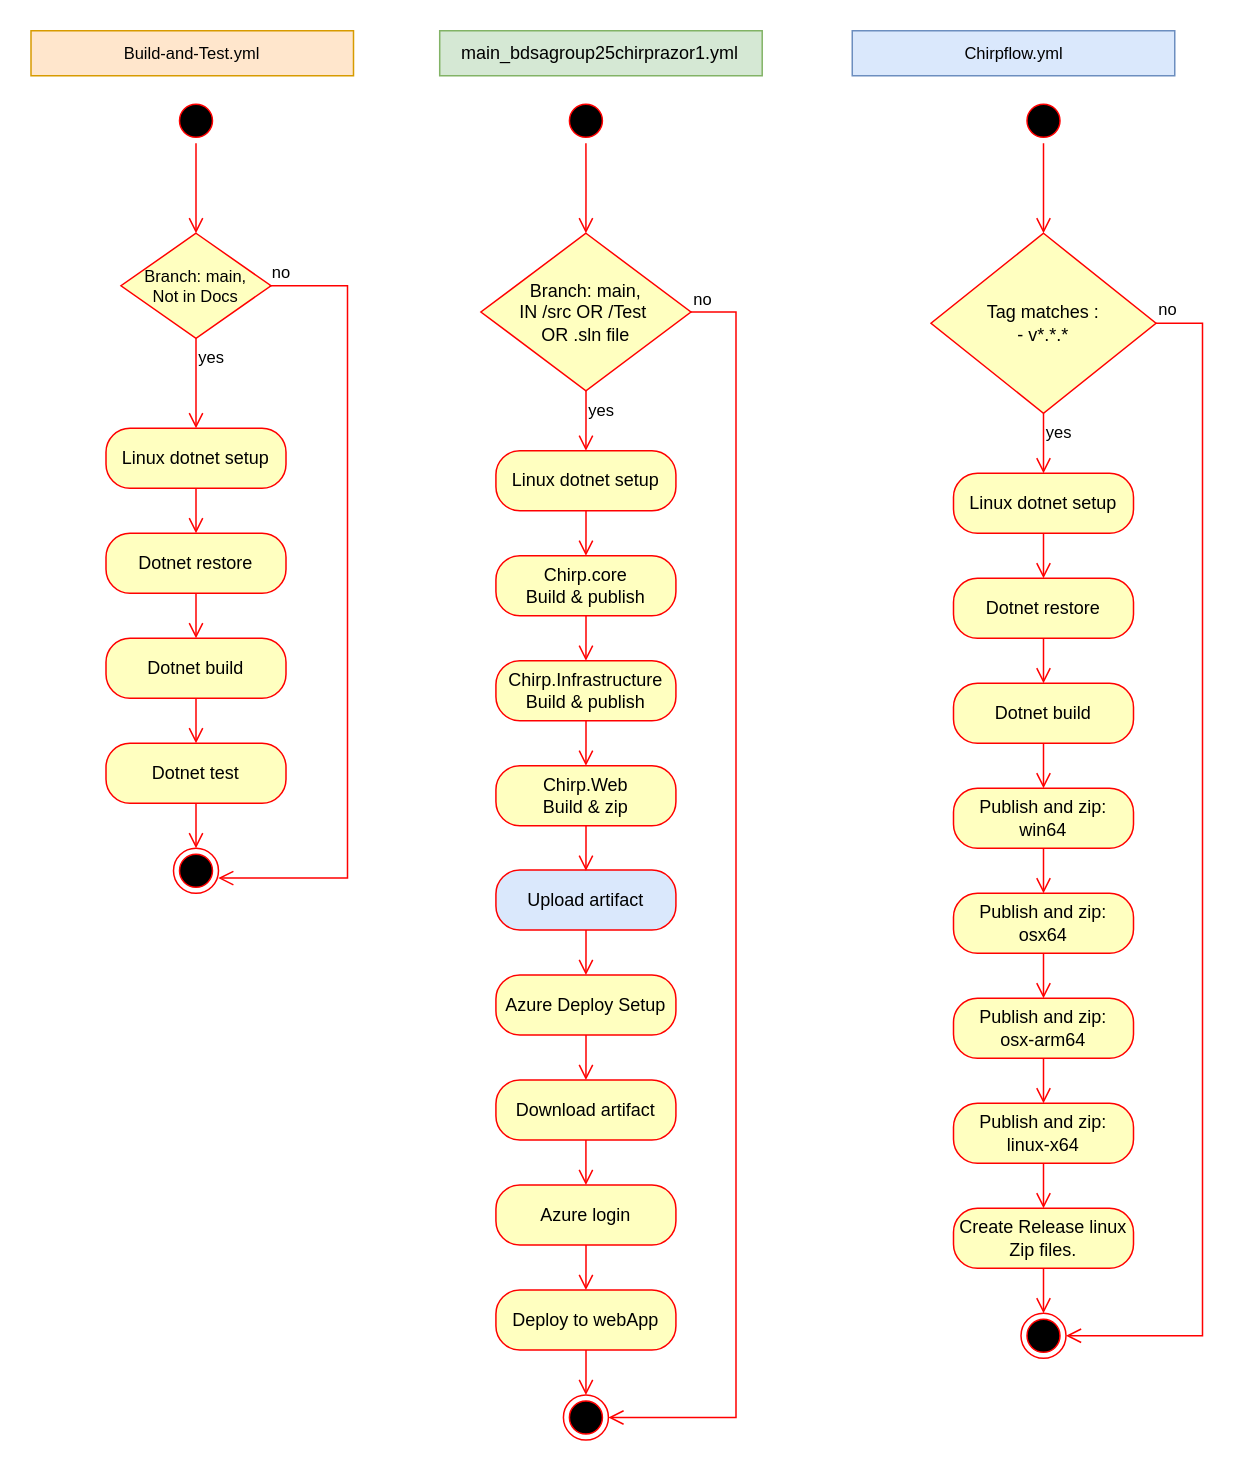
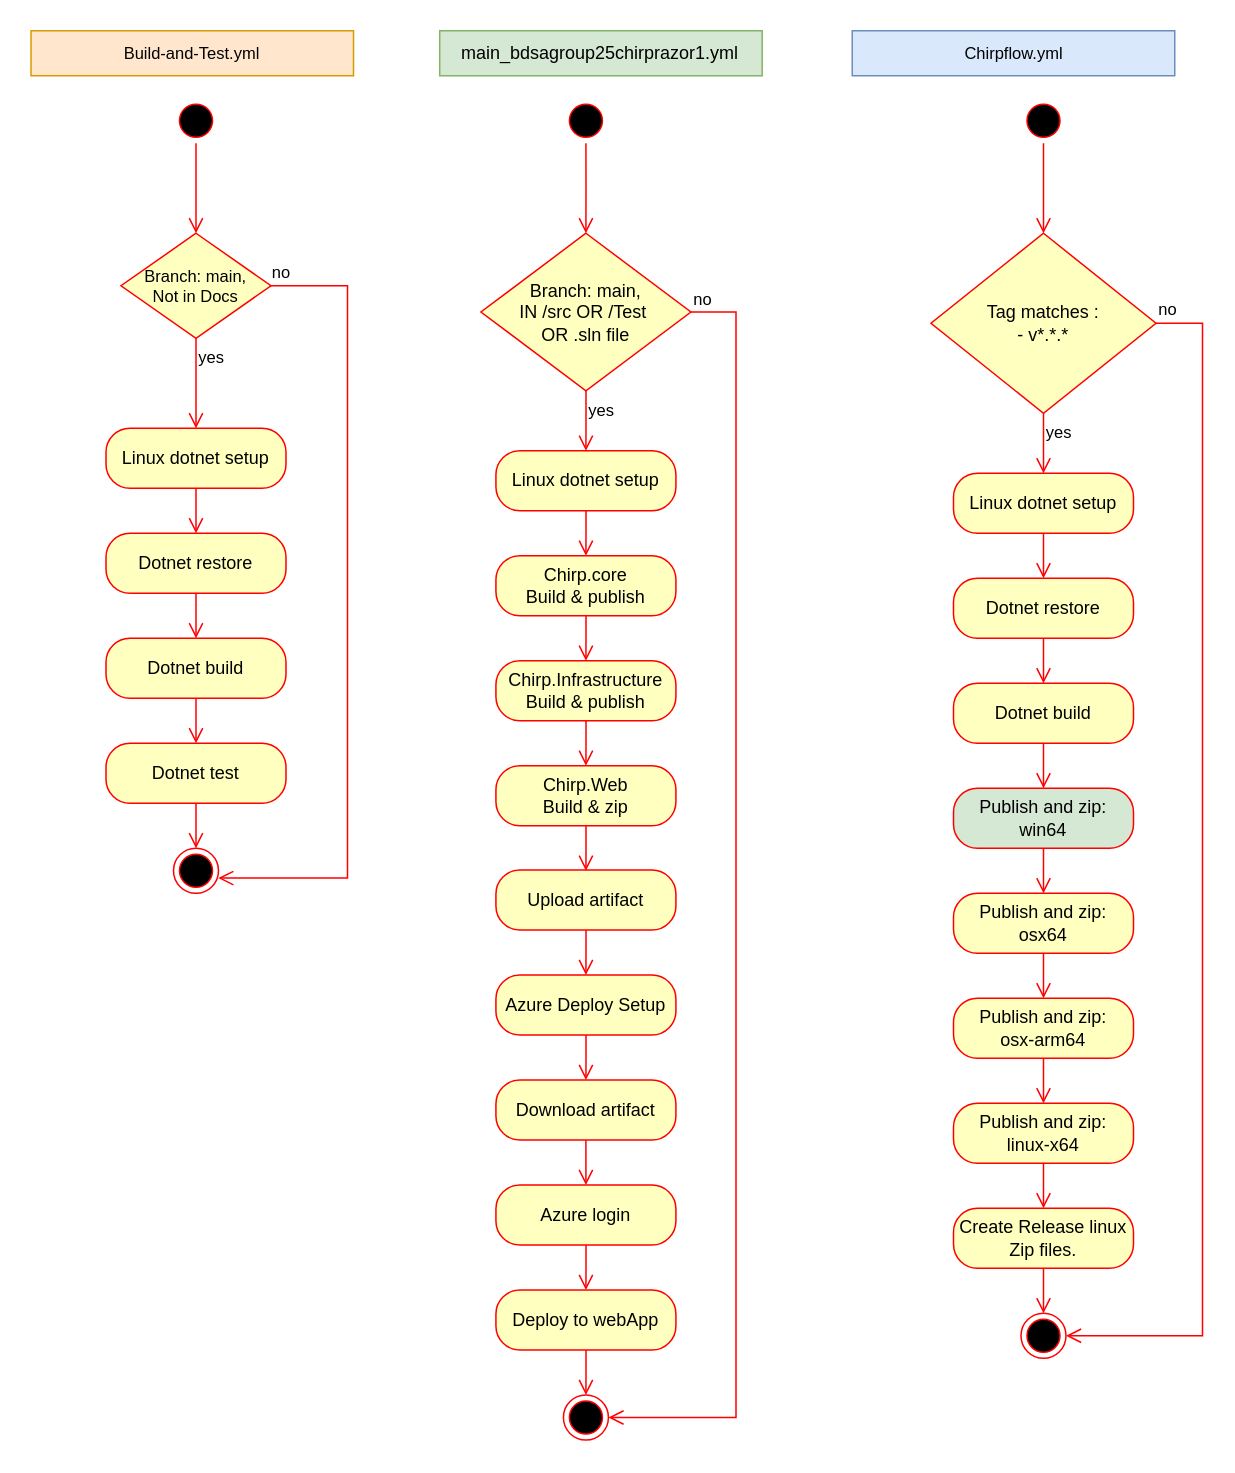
node "Publish and zip: win64": fillcolor #ffffc0 -> #d5e8d4
node "Upload artifact": fillcolor #dae8fc -> #ffffc0
